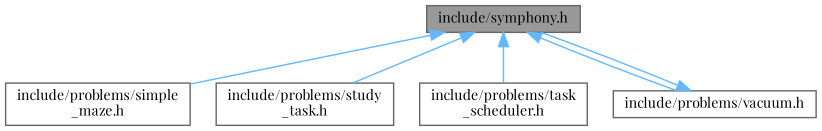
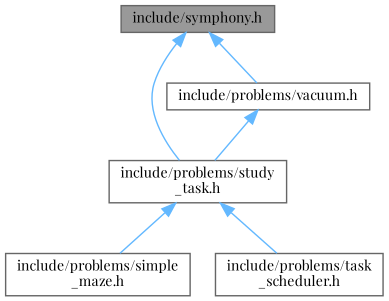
edge "include/symphony.h" -> "include/problems/vacuum.h": now "include/problems/study _task.h" -> "include/problems/vacuum.h"
edge "include/problems/simple _maze.h" -> "include/symphony.h": now "include/problems/simple _maze.h" -> "include/problems/study _task.h"
edge "include/problems/task _scheduler.h" -> "include/symphony.h": now "include/problems/task _scheduler.h" -> "include/problems/study _task.h"
